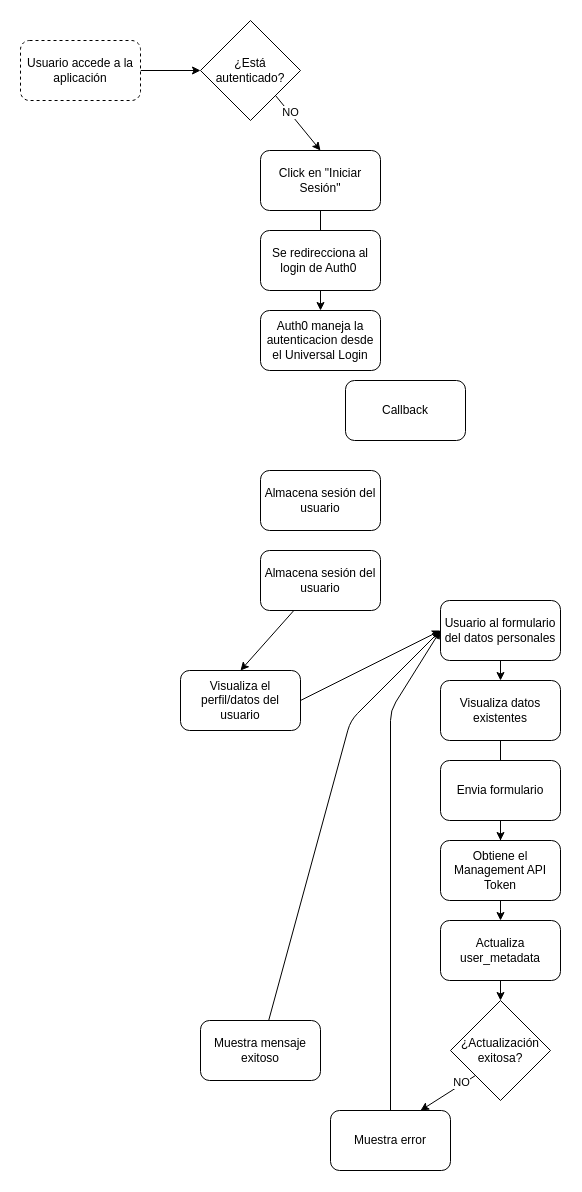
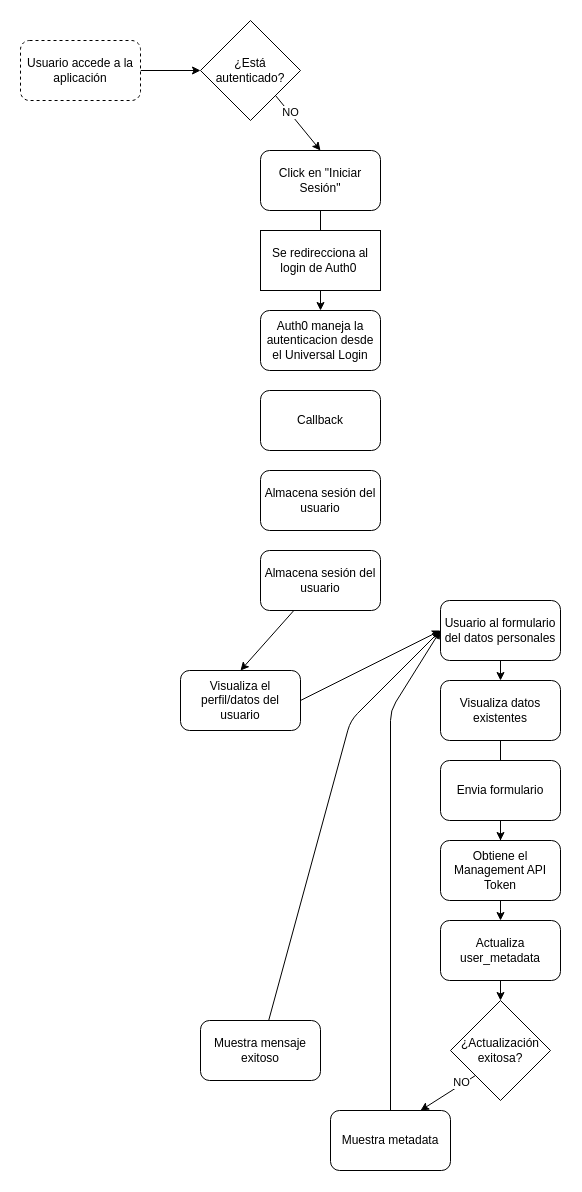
node "Se redirecciona al login de Auth0": shape rounded rectangle -> rectangle
node "Callback": moved (406, 411) -> (321, 421)
node "Muestra error": label "Muestra error" -> "Muestra metadata"
